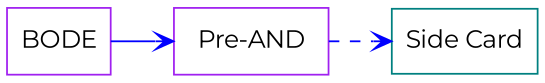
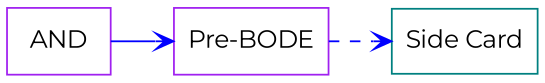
node "BODE": label "BODE" -> "AND"
node "Pre-AND": label "Pre-AND" -> "Pre-BODE"
